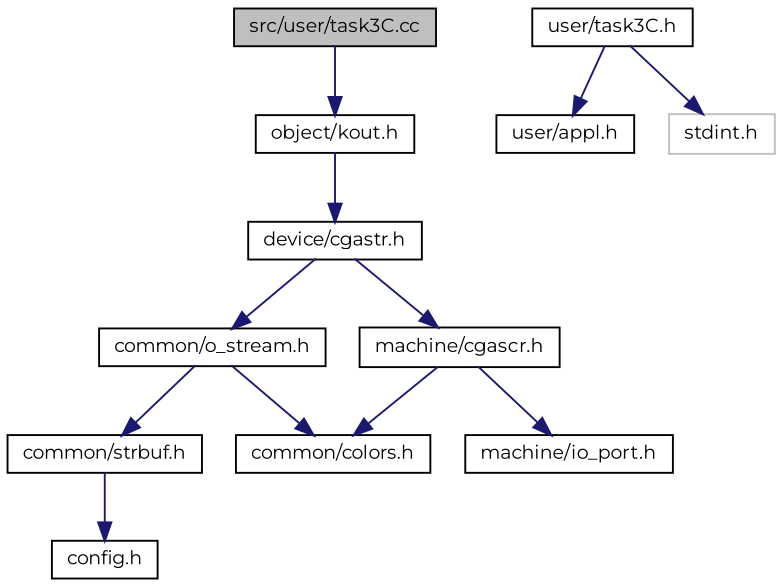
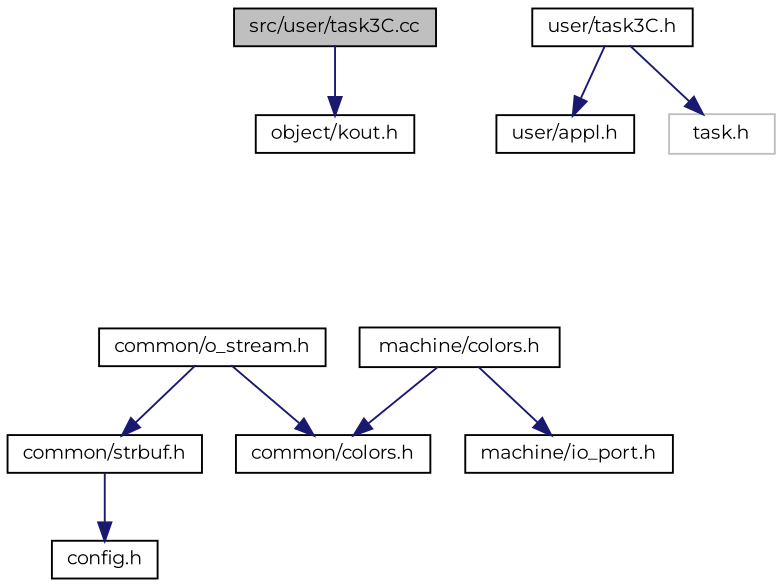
node "stdint.h": label "stdint.h" -> "task.h"
node "device/cgastr.h": removed
node "machine/cgascr.h": label "machine/cgascr.h" -> "machine/colors.h"
